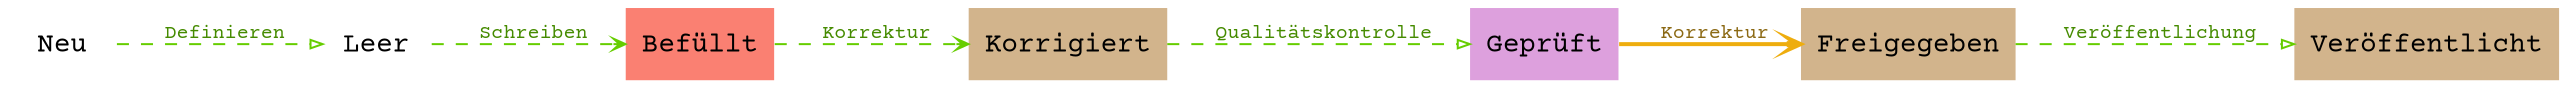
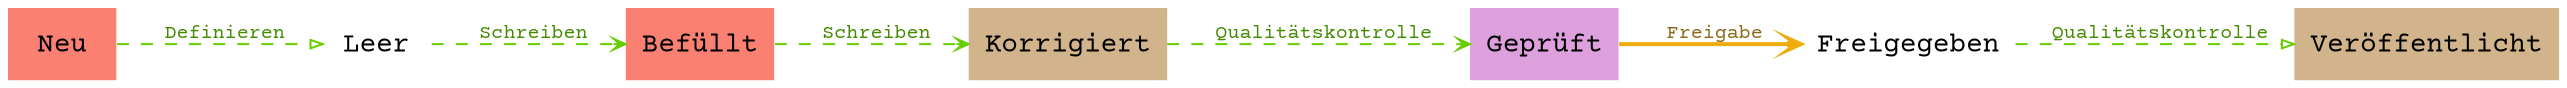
edge "Befüllt" -> "Korrigiert": label " Korrektur" -> " Schreiben"
edge "Geprüft" -> "Freigegeben": label " Korrektur" -> " Freigabe"
edge "Freigegeben" -> "Veröffentlicht": label " Veröffentlichung" -> " Qualitätskontrolle"
node "Neu": fillcolor white -> salmon
edge "Korrigiert" -> "Geprüft": arrowhead onormal -> vee
node "Freigegeben": fillcolor tan -> white
